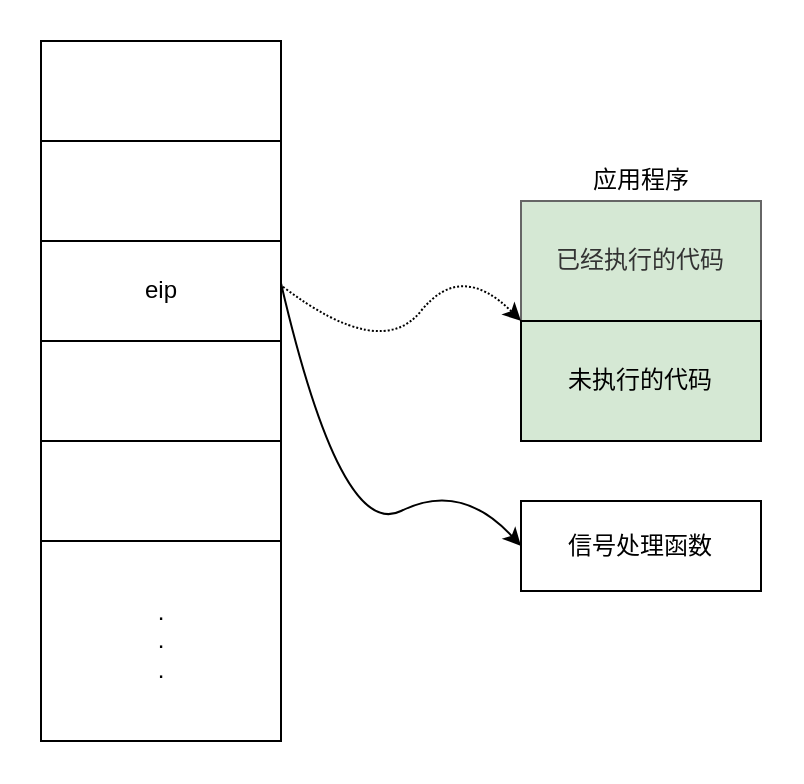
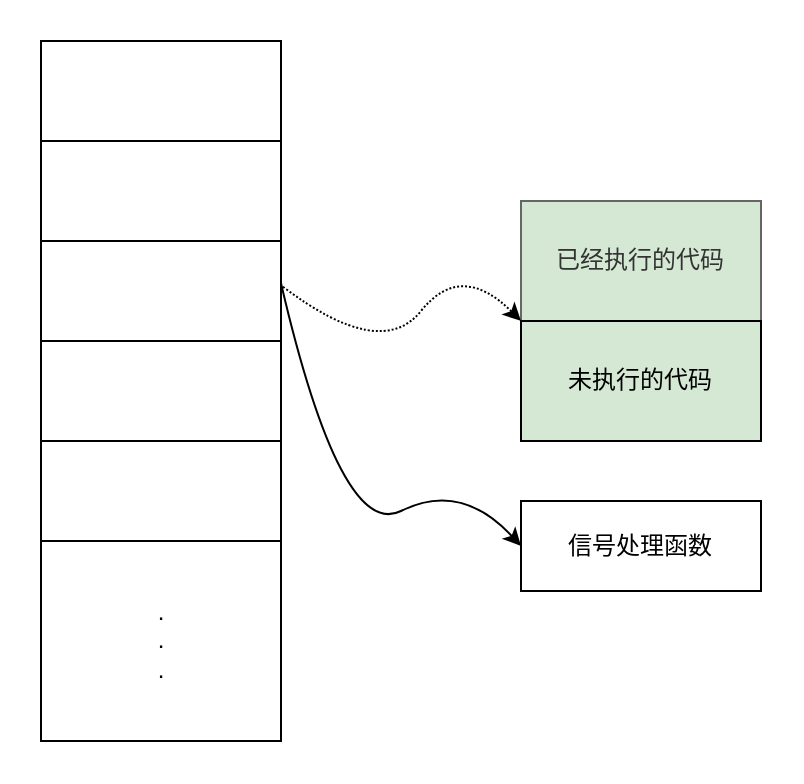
node "应用程序": removed
node "eip": removed
